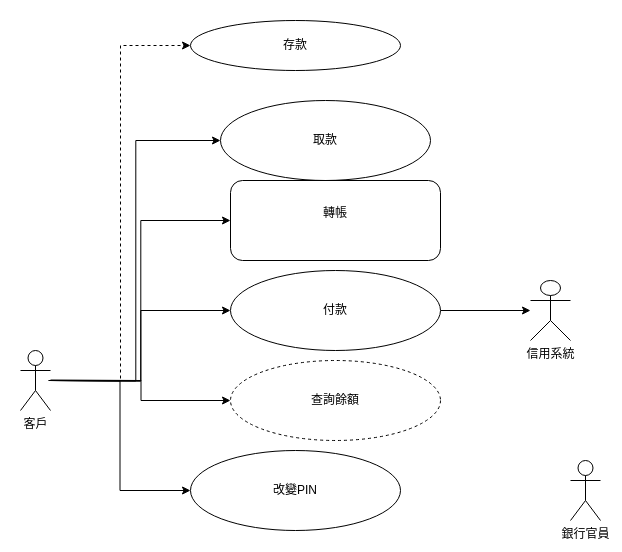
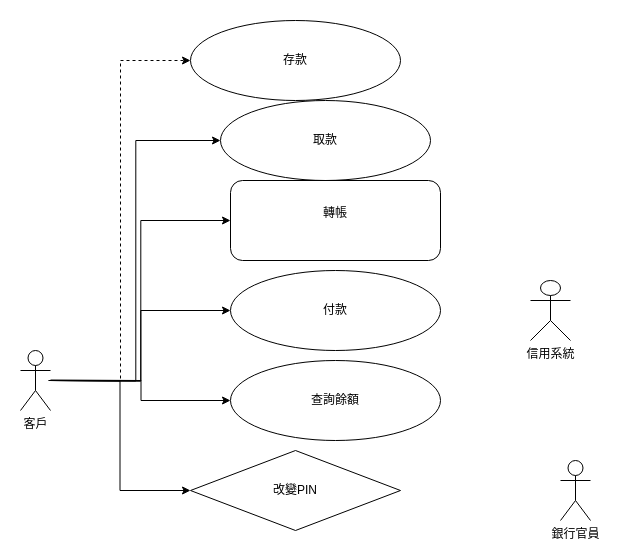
node "存款": size 210x50 -> 210x80
edge "付款" -> "信用系統": removed
node "查詢餘額": style dashed -> solid
node "改變PIN": shape ellipse -> diamond
node "銀行官員": moved (586, 491) -> (576, 491)
